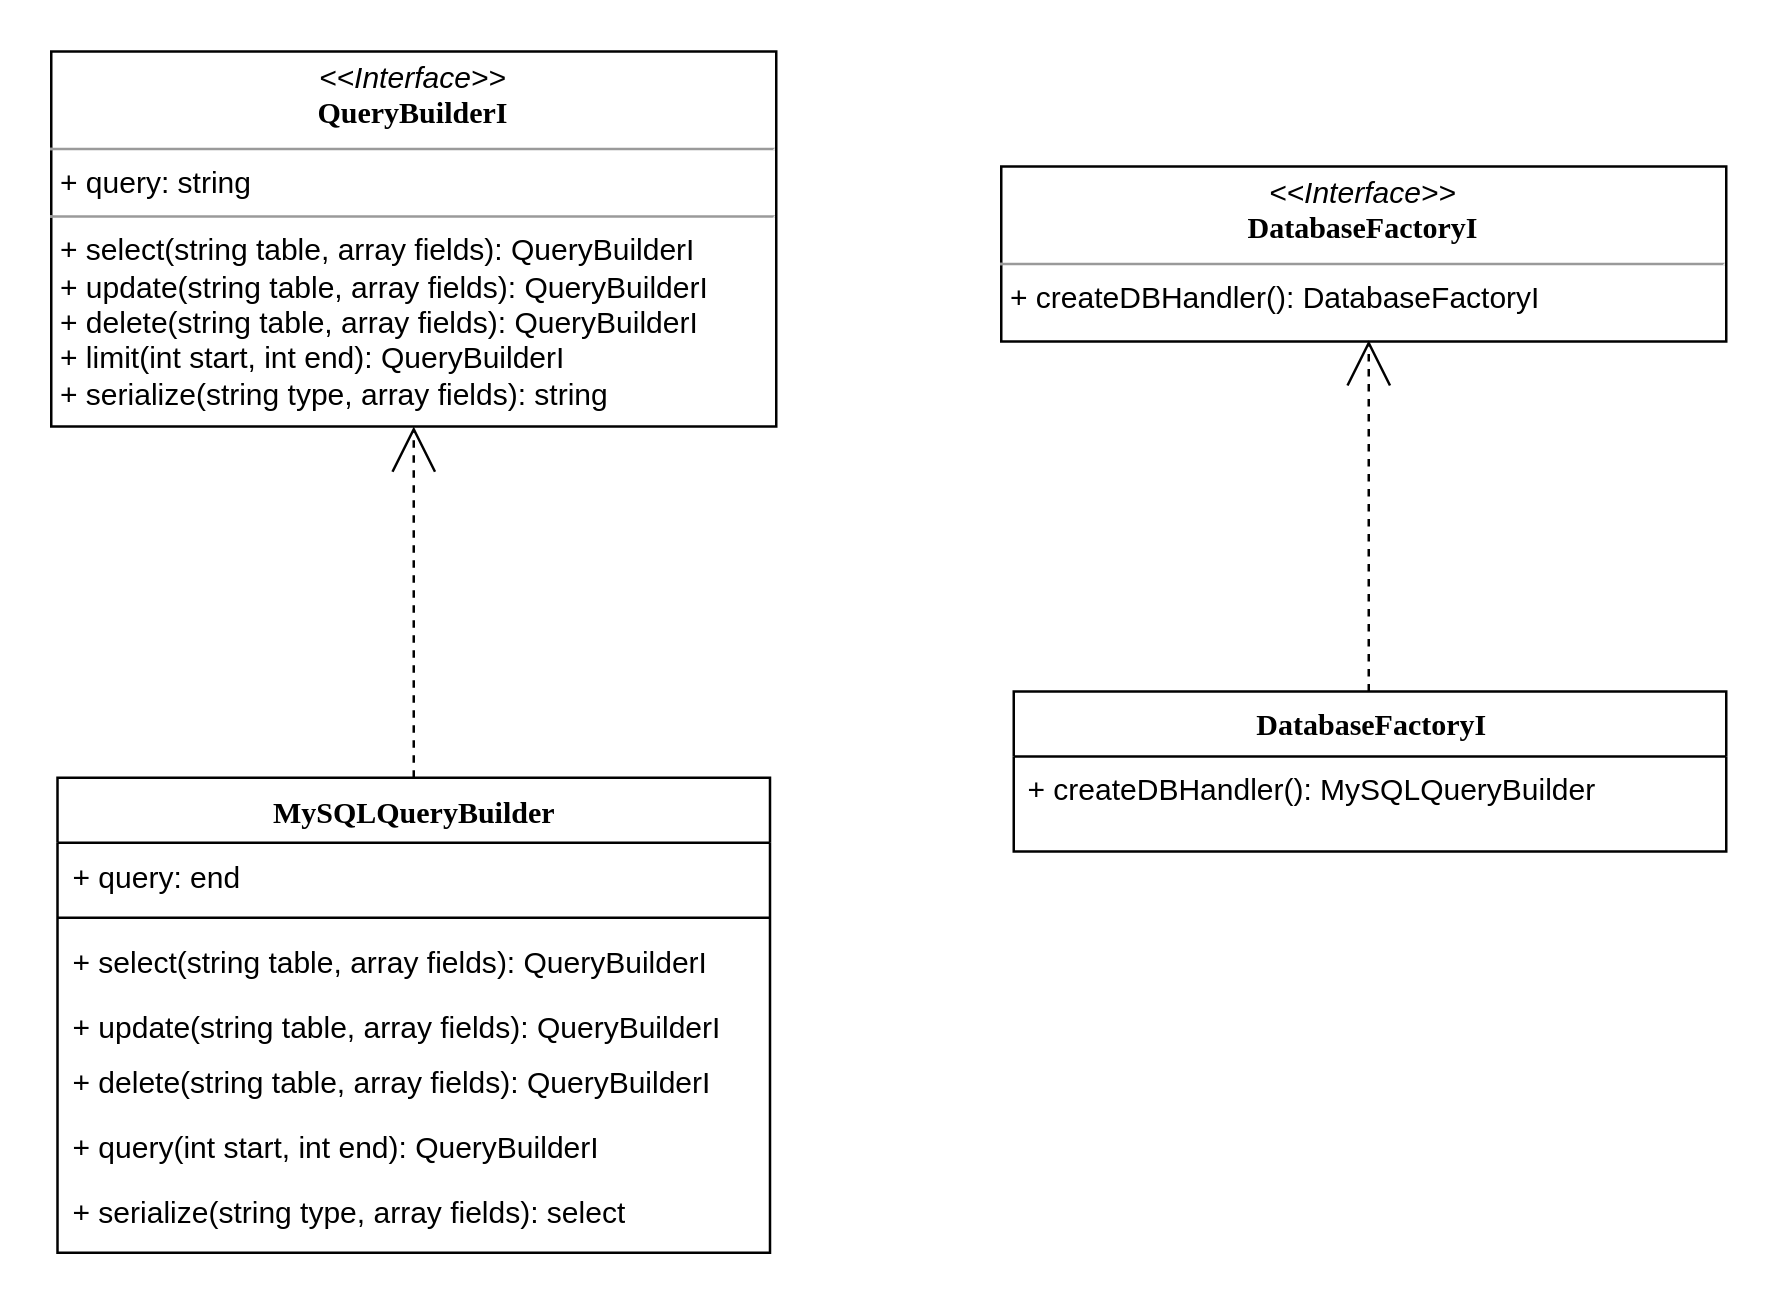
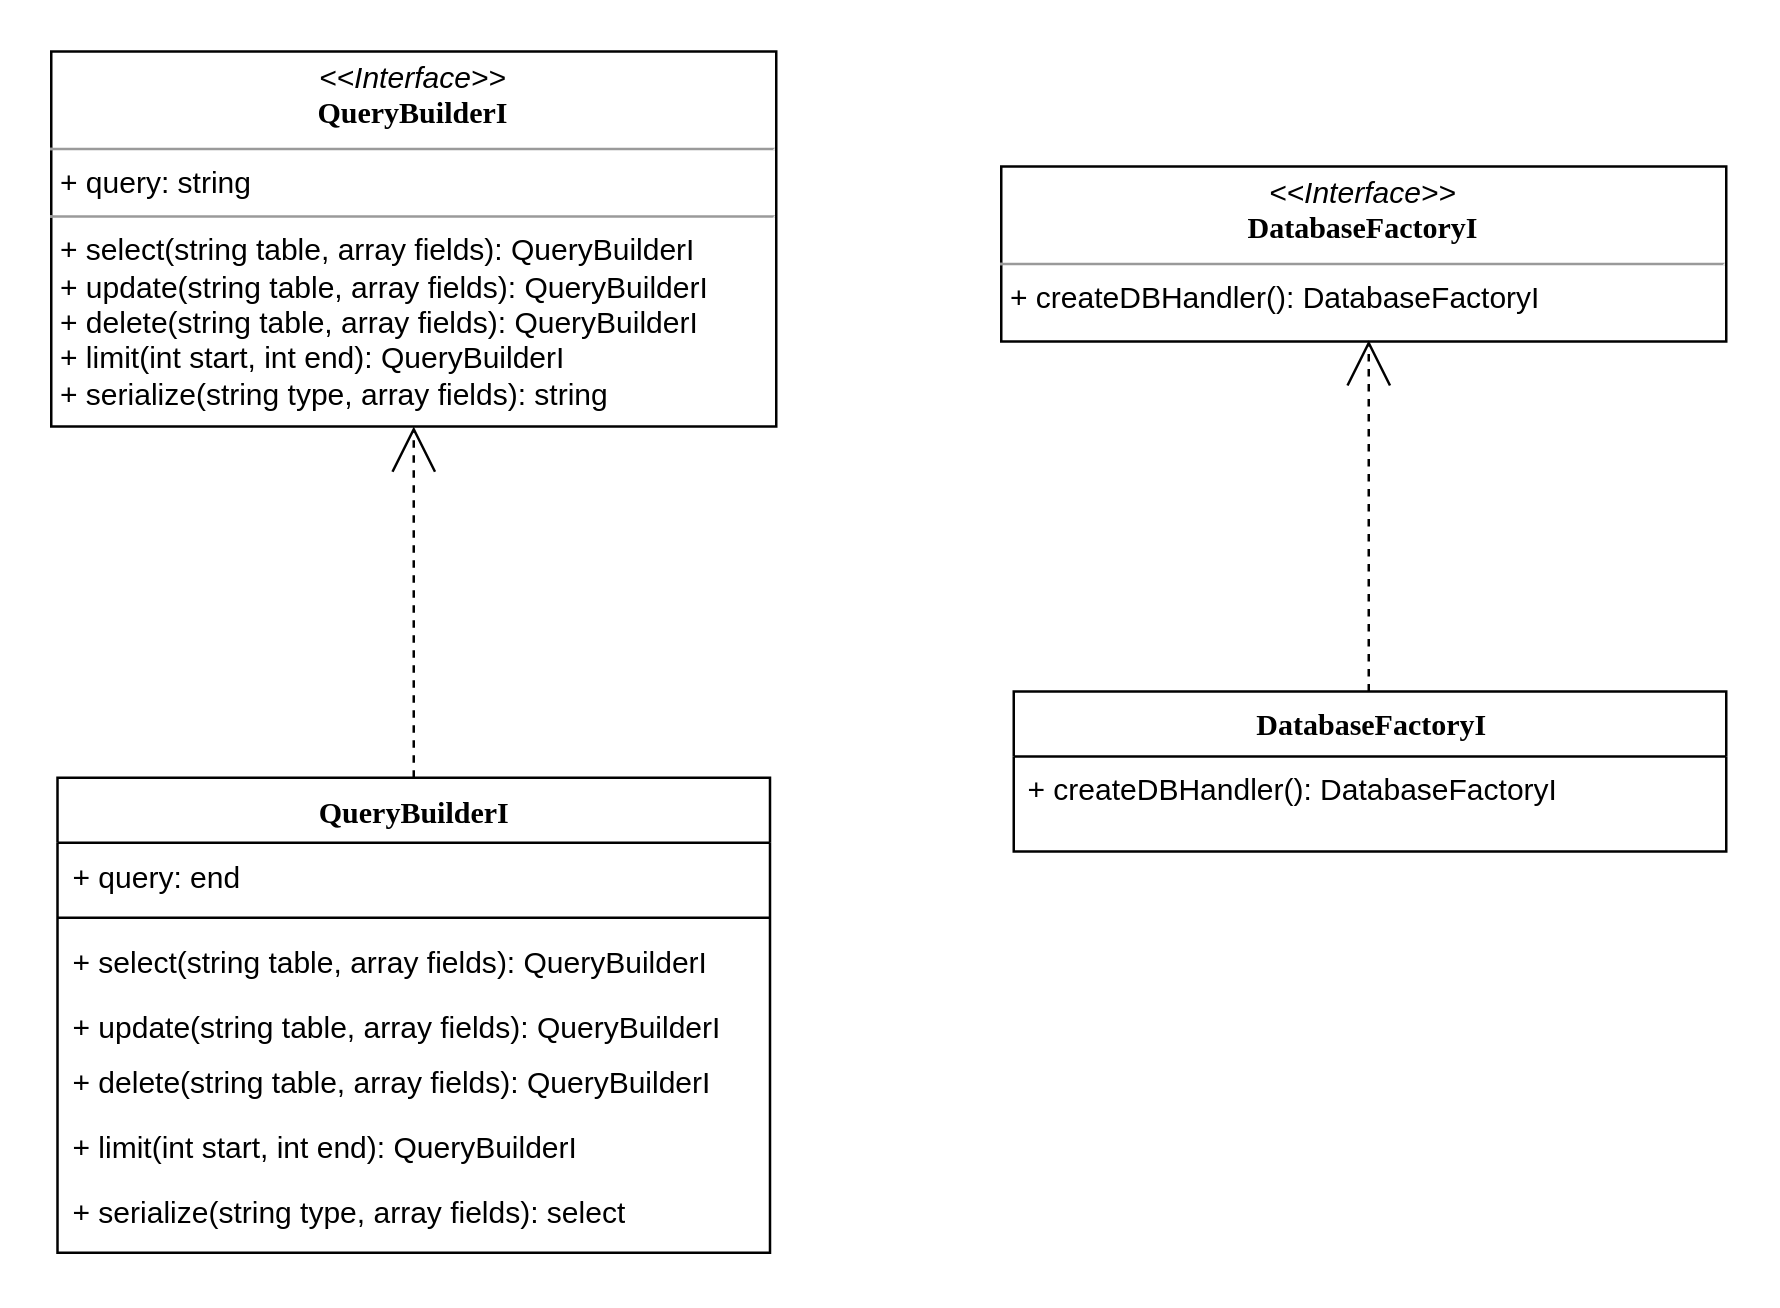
node "+ createDBHandler(): MySQLQueryBuilder": label "+ createDBHandler(): MySQLQueryBuilder" -> "+ createDBHandler(): DatabaseFactoryI"
node "MySQLQueryBuilder": label "MySQLQueryBuilder" -> "QueryBuilderI"
node "+ query(int start, int end): QueryBuilderI": label "+ query(int start, int end): QueryBuilderI" -> "+ limit(int start, int end): QueryBuilderI"
